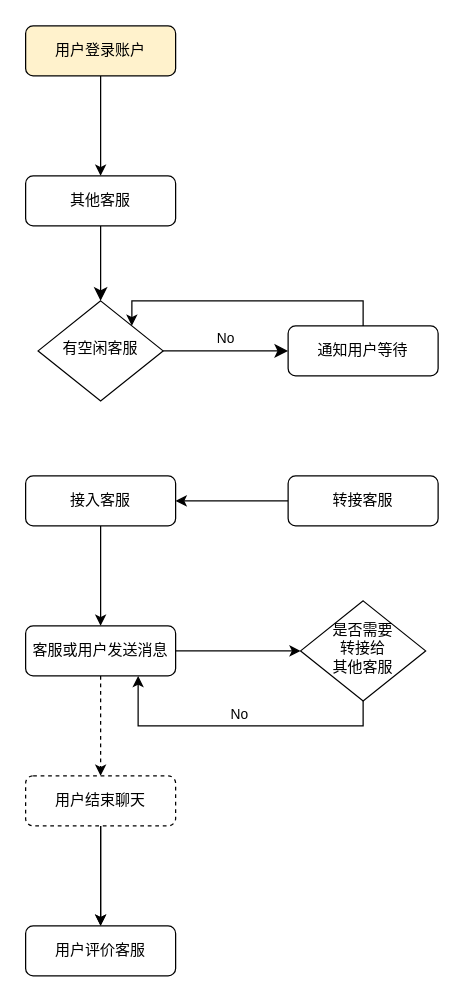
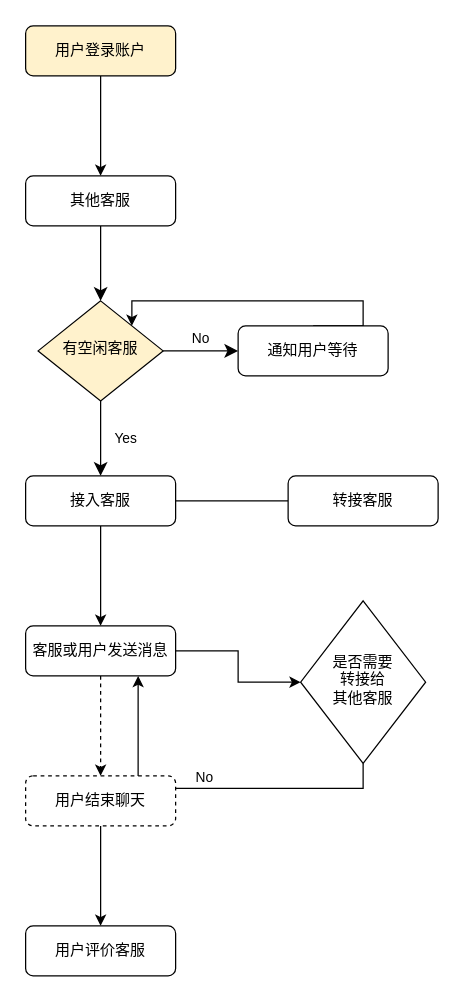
node "有空闲客服": fillcolor #ffffff -> #fff2cc
node "通知用户等待": moved (363, 351) -> (313, 351)
edge "有空闲客服" -> "接入客服": added, label "Yes"
edge "转接客服" -> "接入客服": arrowhead classic -> none
node "是否需要 转接给 其他客服": size 125x100 -> 125x163
edge "用户结束聊天" -> "用户评价客服": removed
